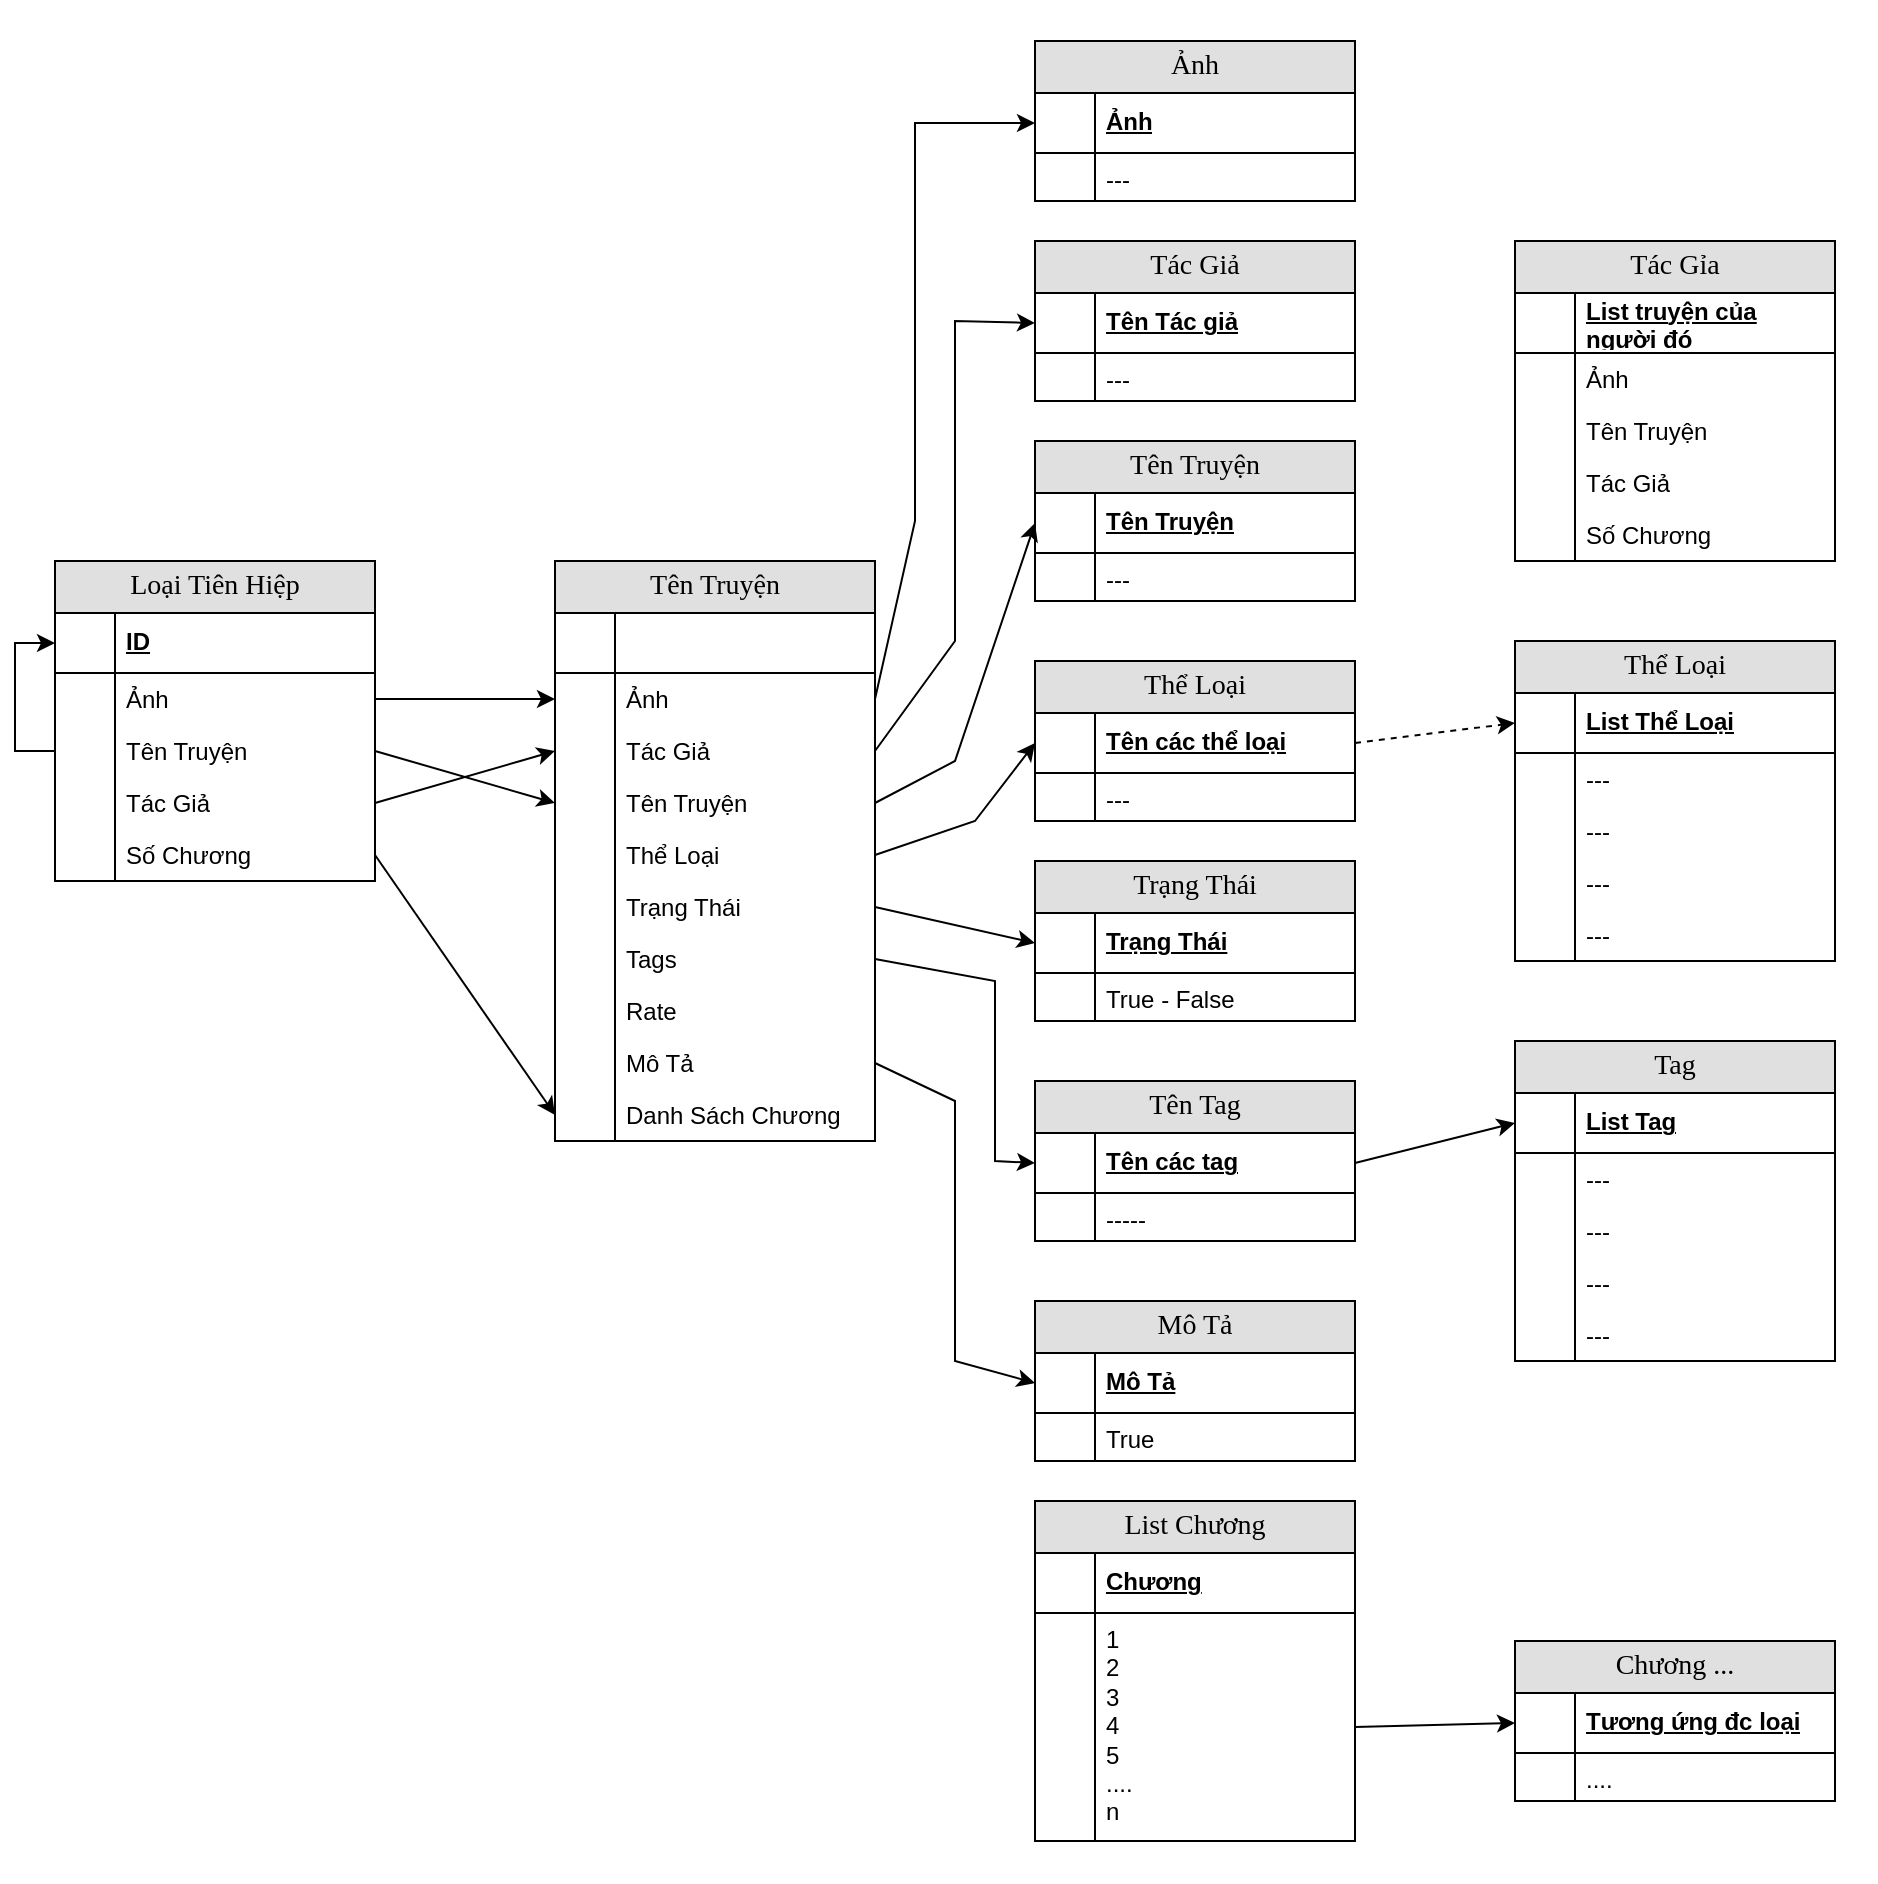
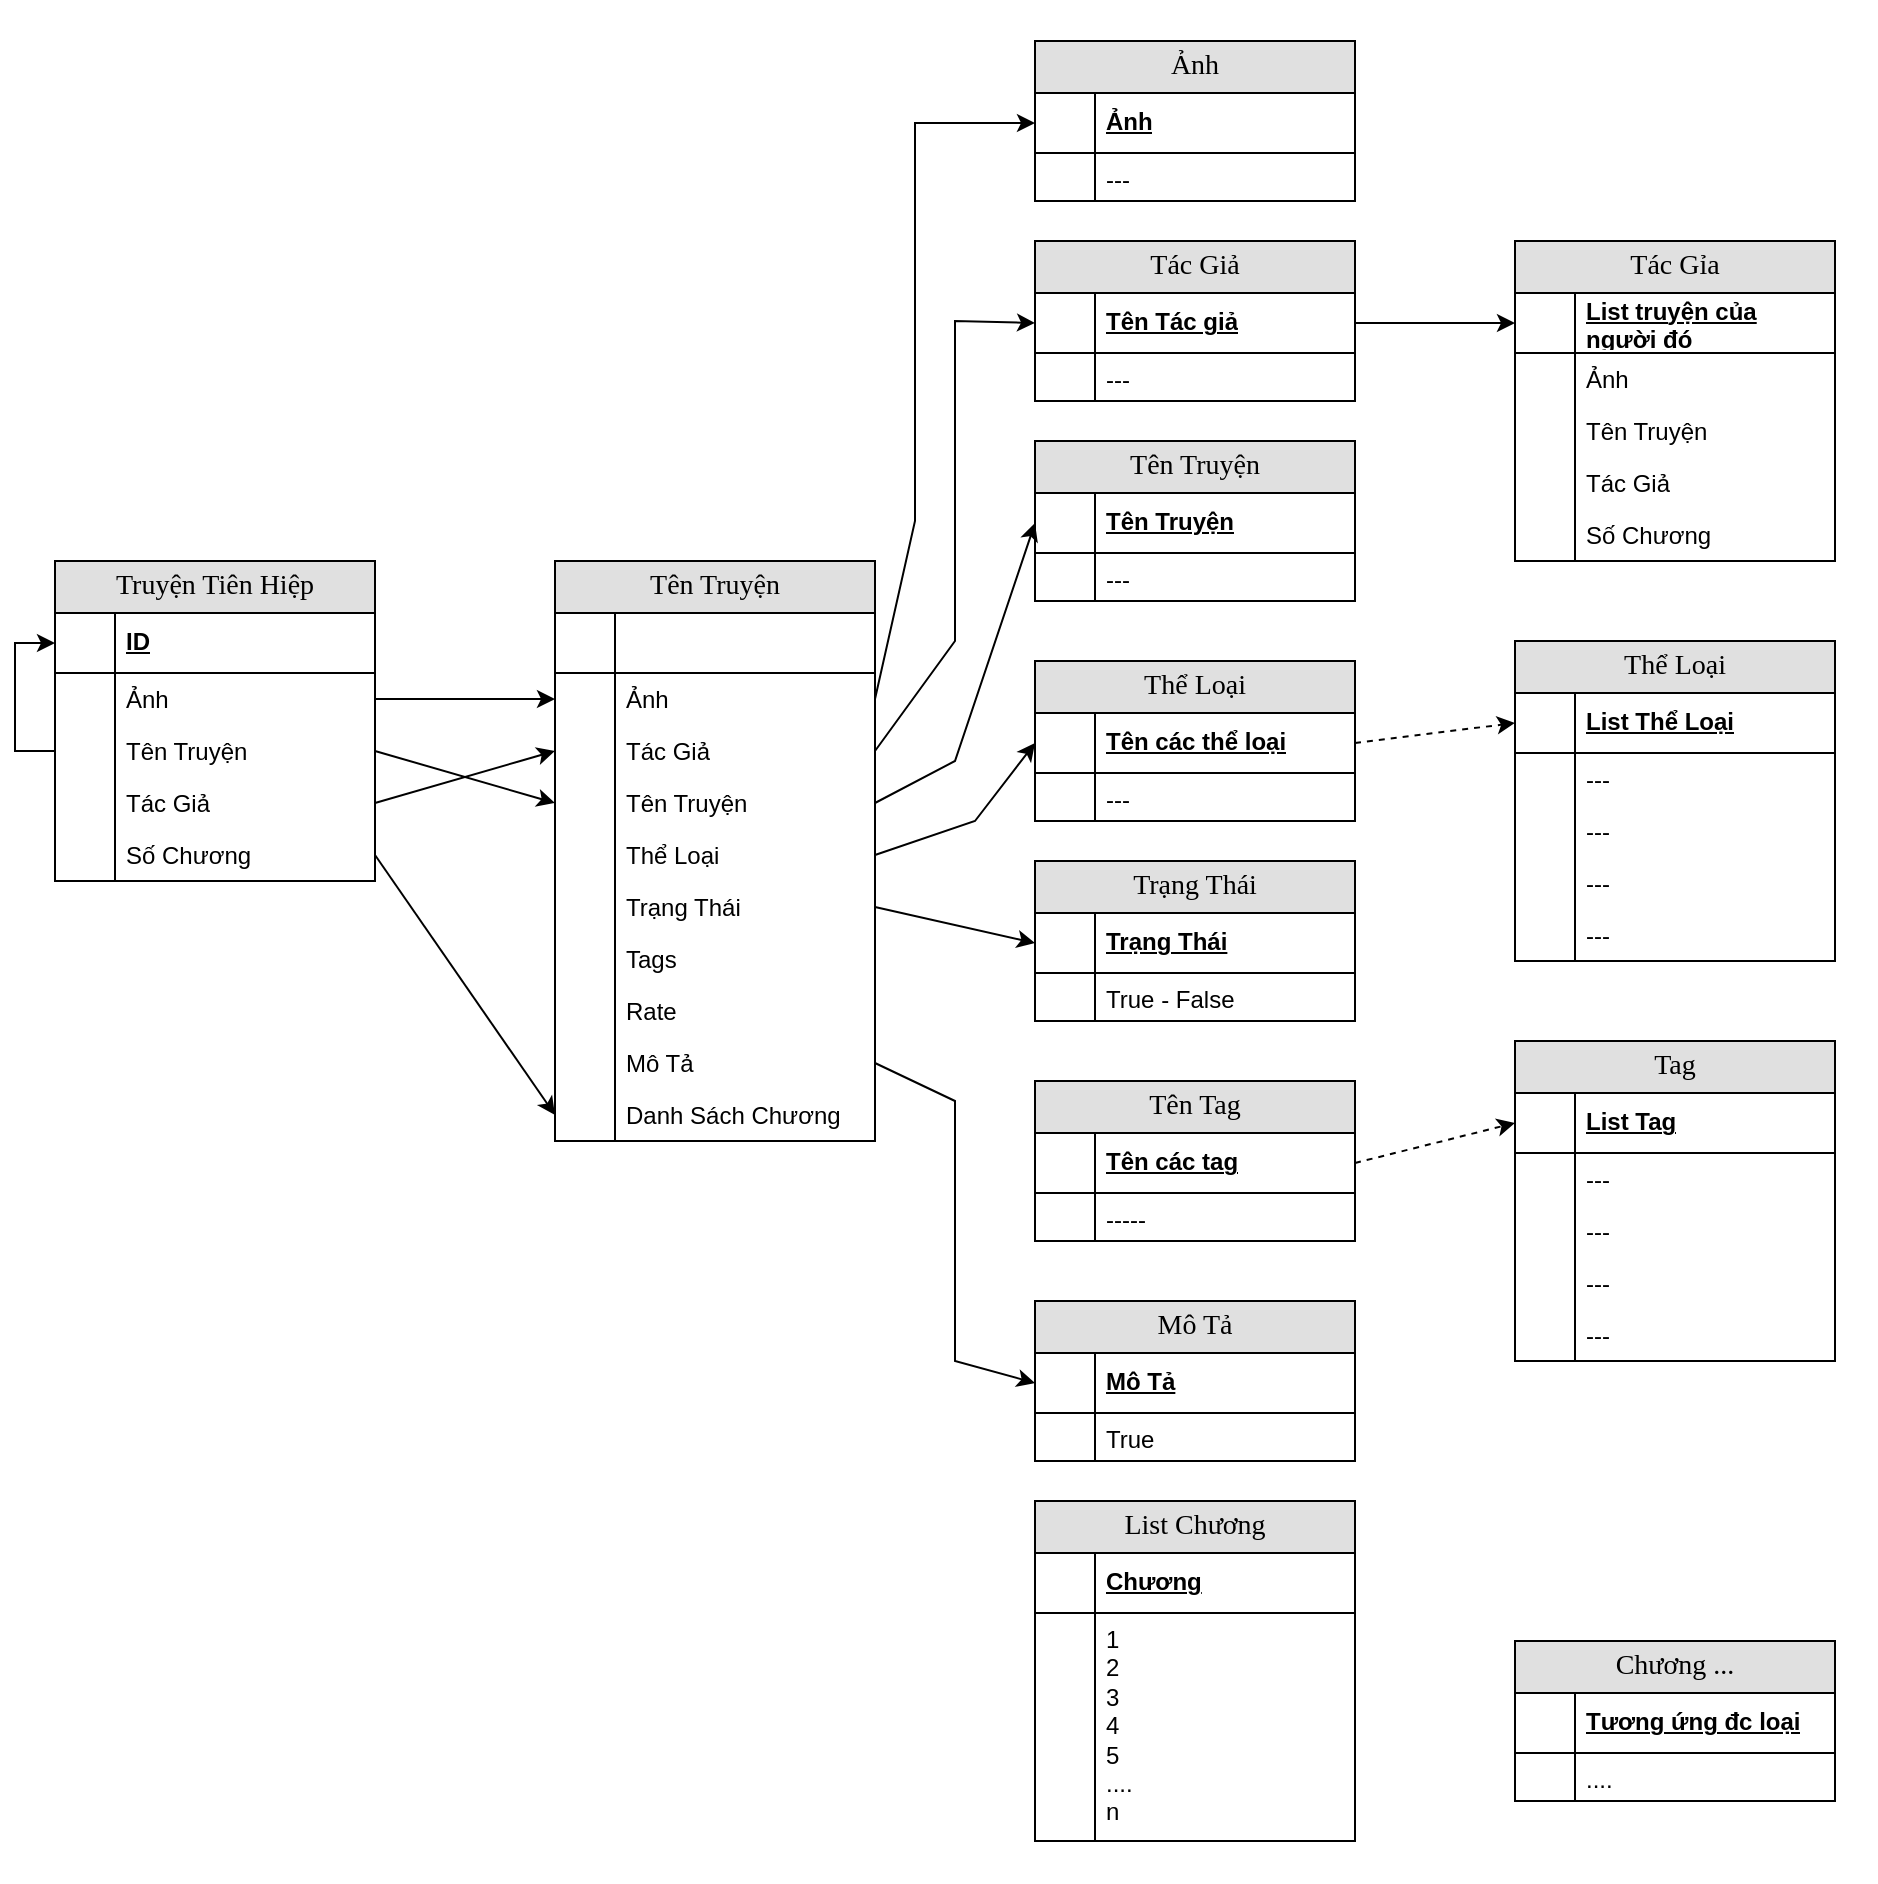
edge "Tên Tác giả" -> "List truyện của người đó": added
node "Loại Tiên Hiệp": label "Loại Tiên Hiệp" -> "Truyện Tiên Hiệp"
edge "Tags" -> "Tên các tag": removed
edge "Tên các tag" -> "List Tag": style solid -> dashed
edge "1 2 3 4 5 .... n" -> "Tương ứng đc loại": removed
